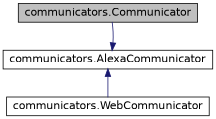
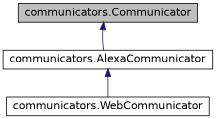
edge "communicators.Communicator" -> "communicators.AlexaCommunicator": reversed
